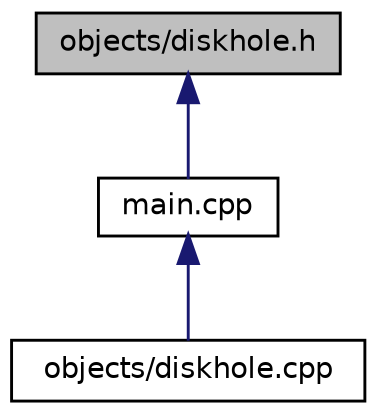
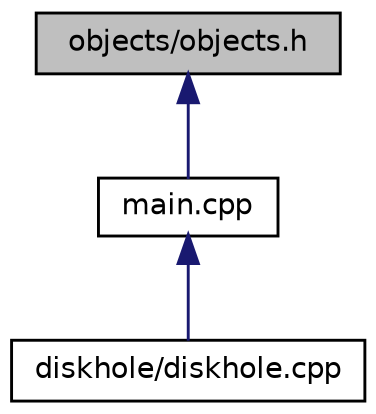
node "objects/diskhole.h": label "objects/diskhole.h" -> "objects/objects.h"
node "objects/diskhole.cpp": label "objects/diskhole.cpp" -> "diskhole/diskhole.cpp"
